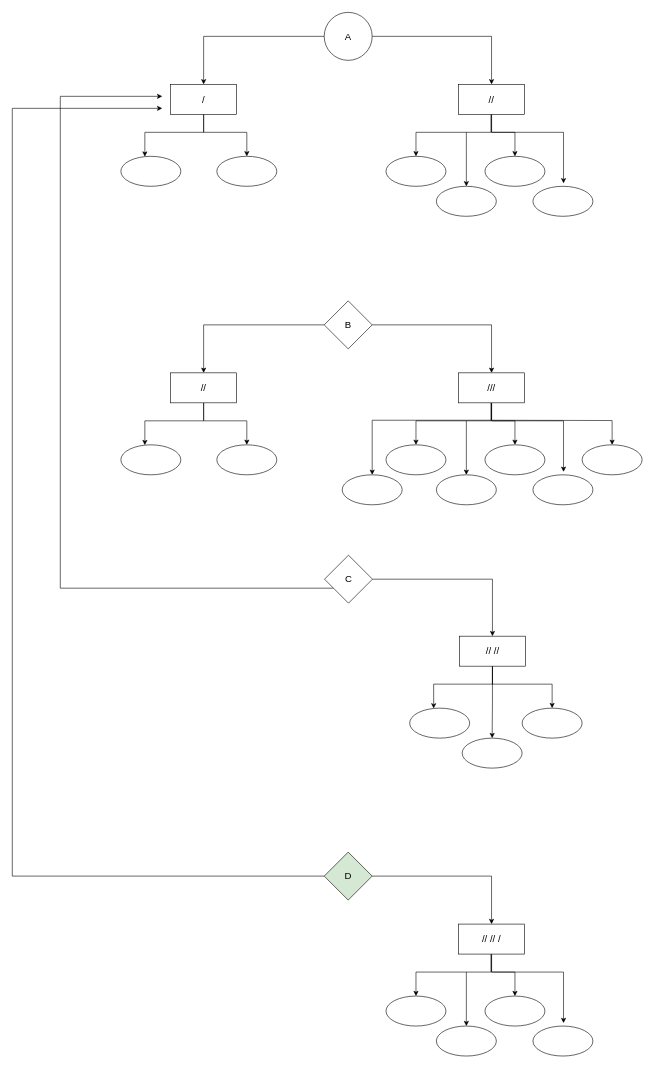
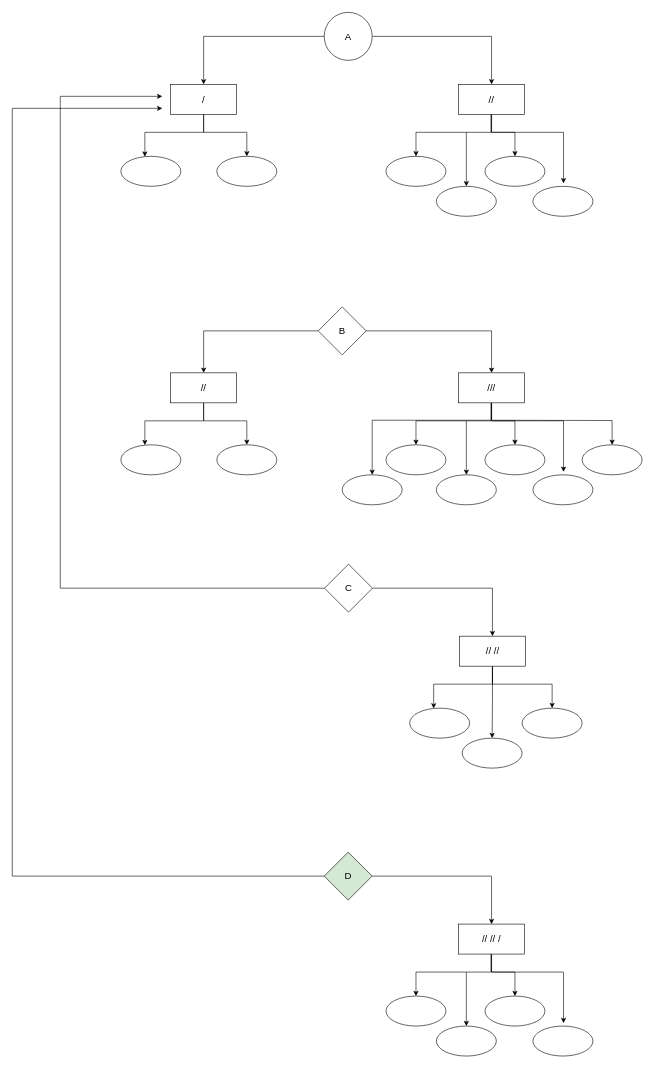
node "B": moved (348, 325) -> (342, 331)
node "C": moved (349, 579) -> (349, 588)
